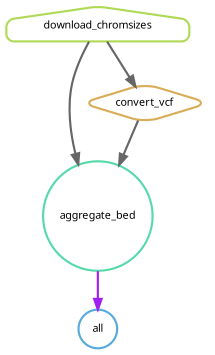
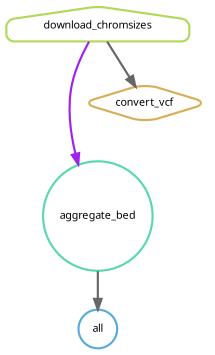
edge "download_chromsizes" -> "aggregate_bed": color gray40 -> purple
edge "convert_vcf" -> "aggregate_bed": removed
edge "aggregate_bed" -> "all": color purple -> gray40
